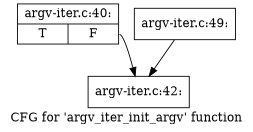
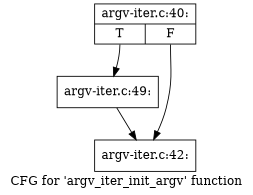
edge "argv-iter.c:40:" -> "argv-iter.c:49:": added
